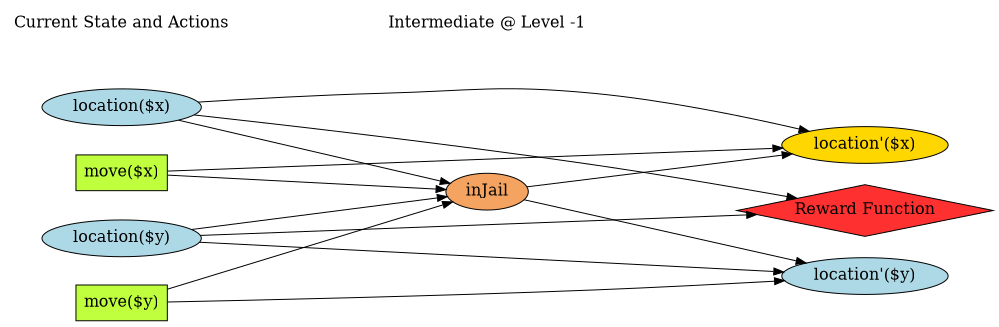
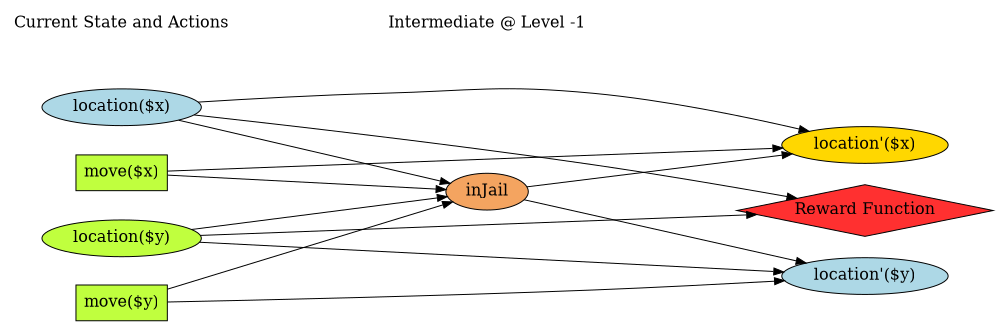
node "location($y)": fillcolor lightblue -> olivedrab1
